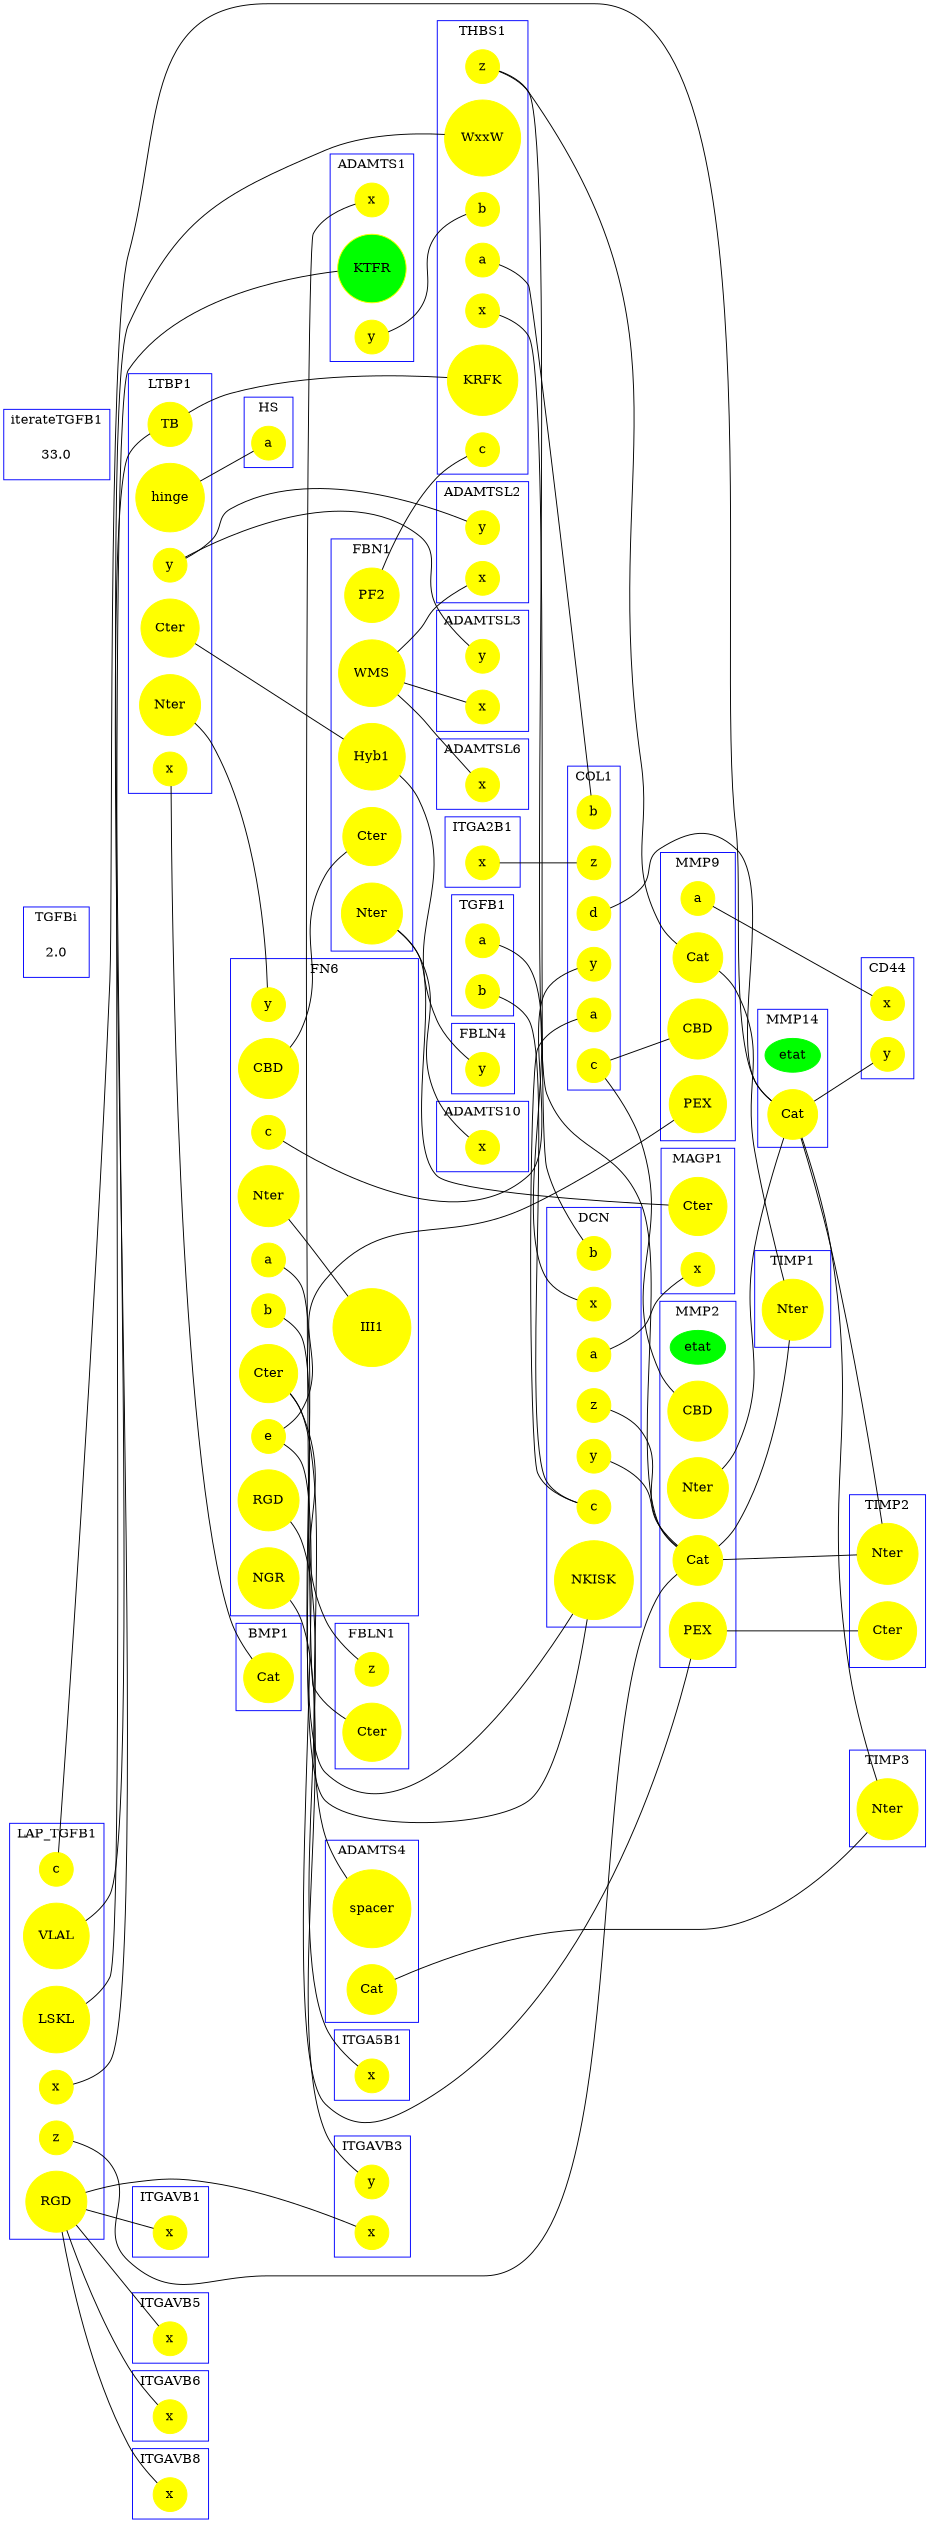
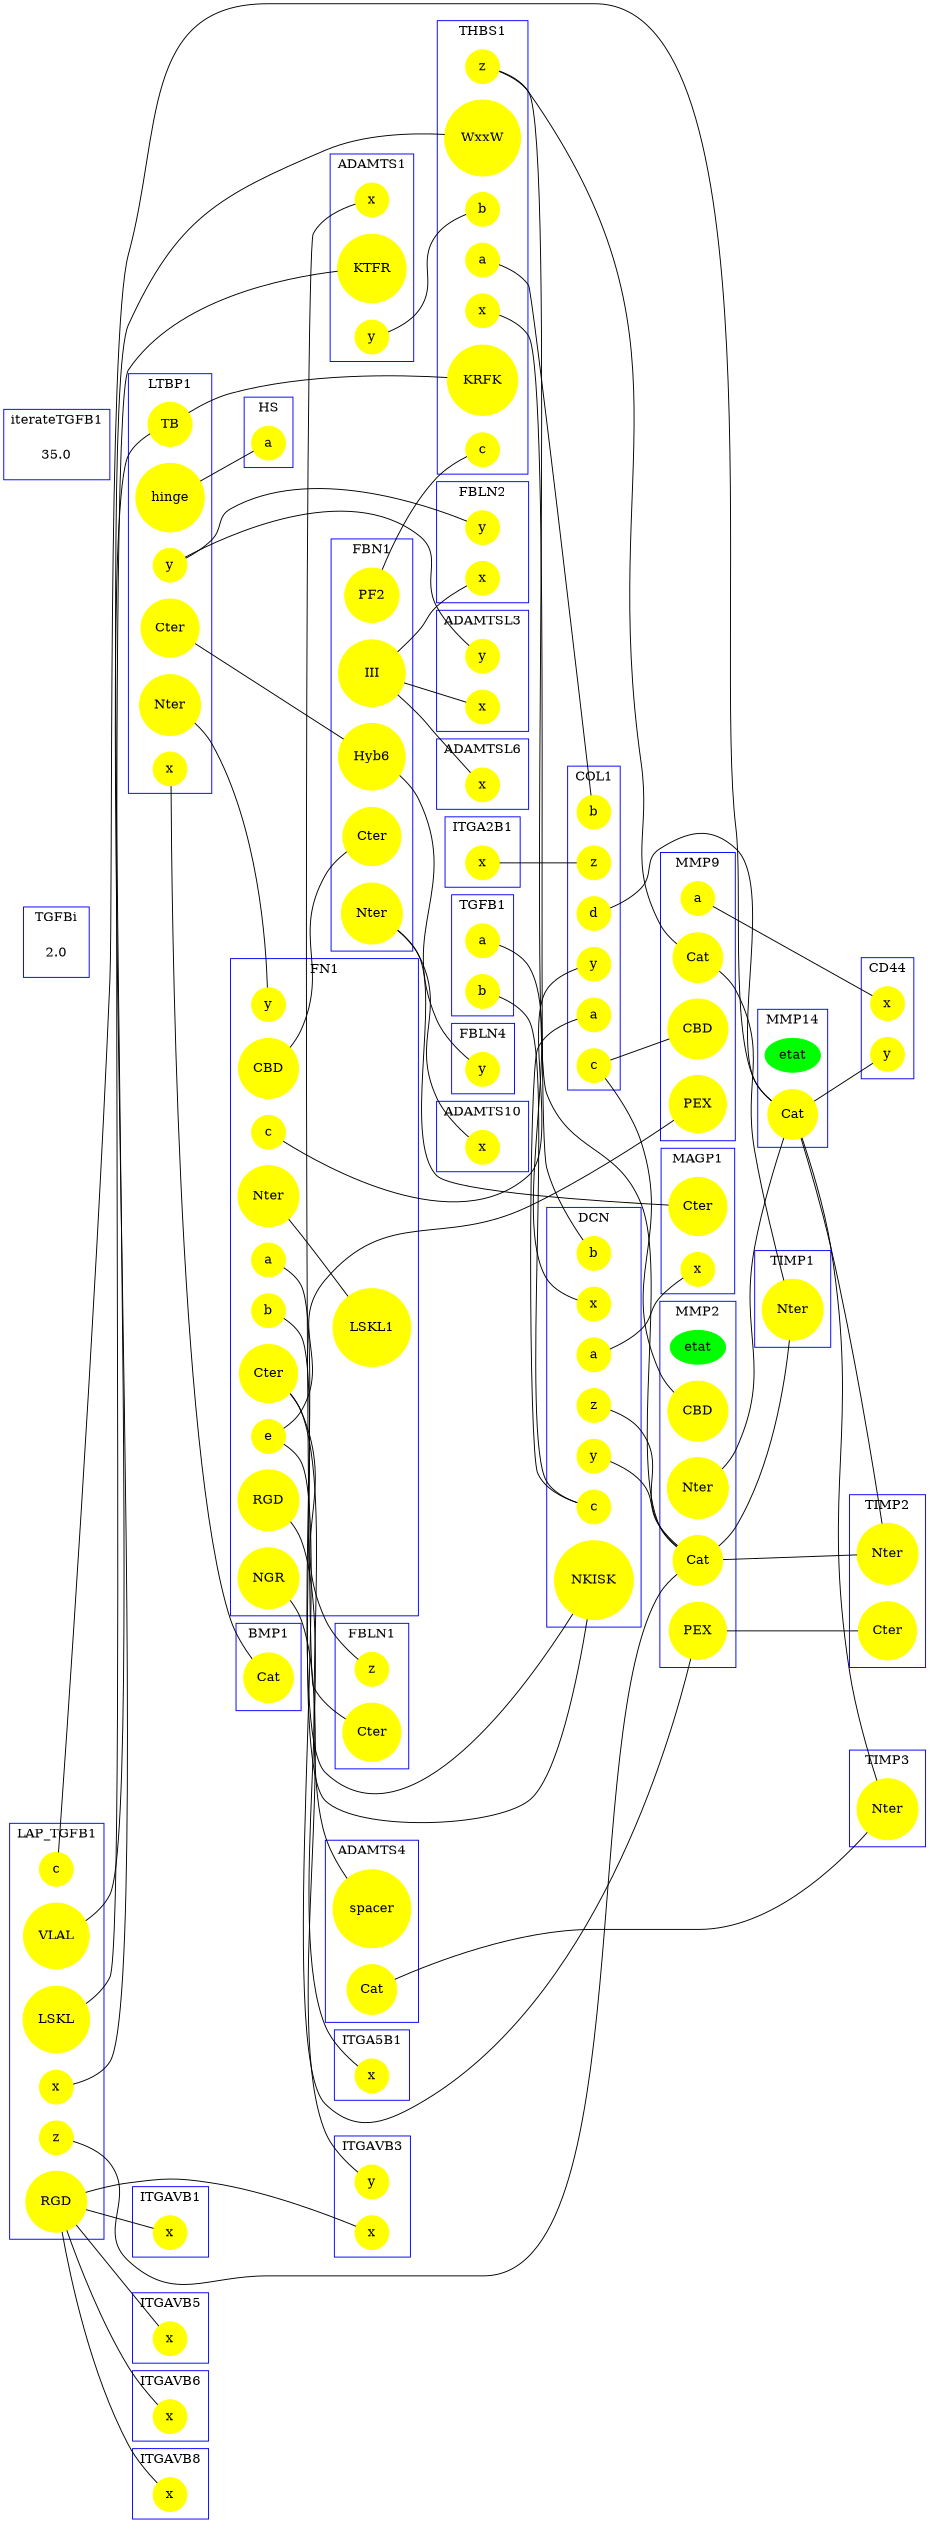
node "KTFR": fillcolor green -> yellow
node "33.0": label "33.0" -> "35.0"
cluster "ADAMTSL2": label "ADAMTSL2" -> "FBLN2"
node "WMS": label "WMS" -> "III"
node "Hyb1": label "Hyb1" -> "Hyb6"
cluster "FN6": label "FN6" -> "FN1"
node "III1": label "III1" -> "LSKL1"
